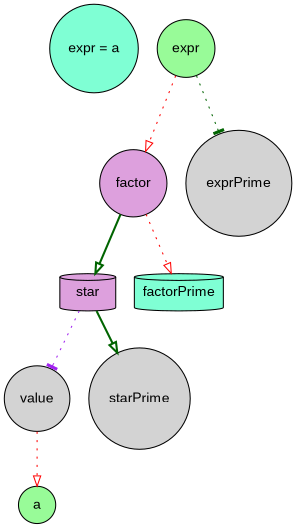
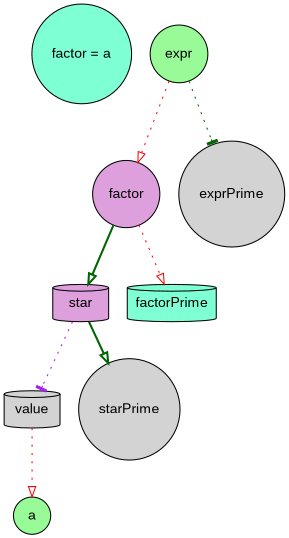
node "expr = a": label "expr = a" -> "factor = a"
node "value": shape circle -> cylinder
